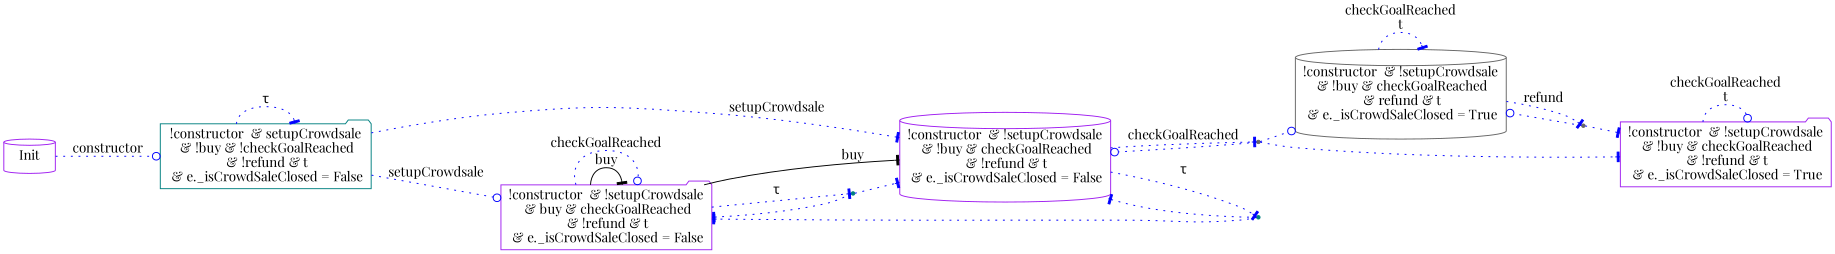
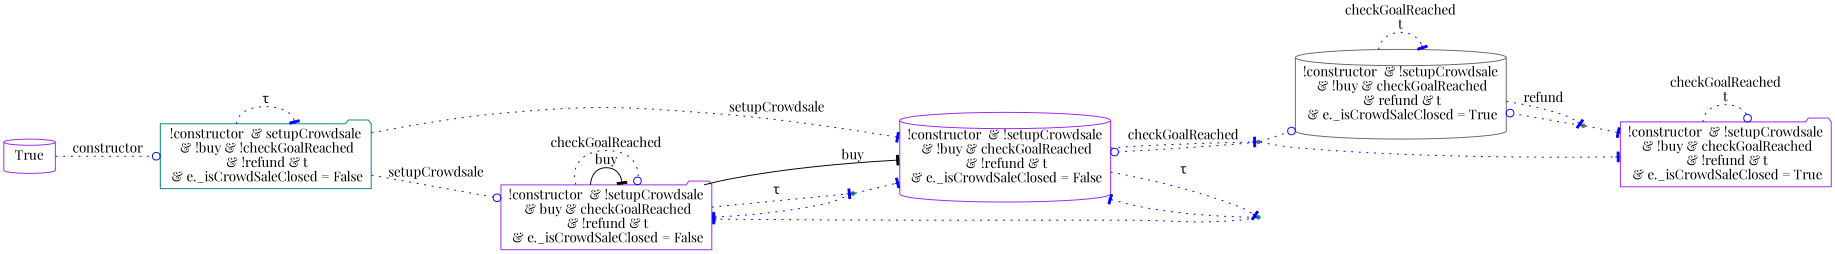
node "Init": label "Init" -> "True"
